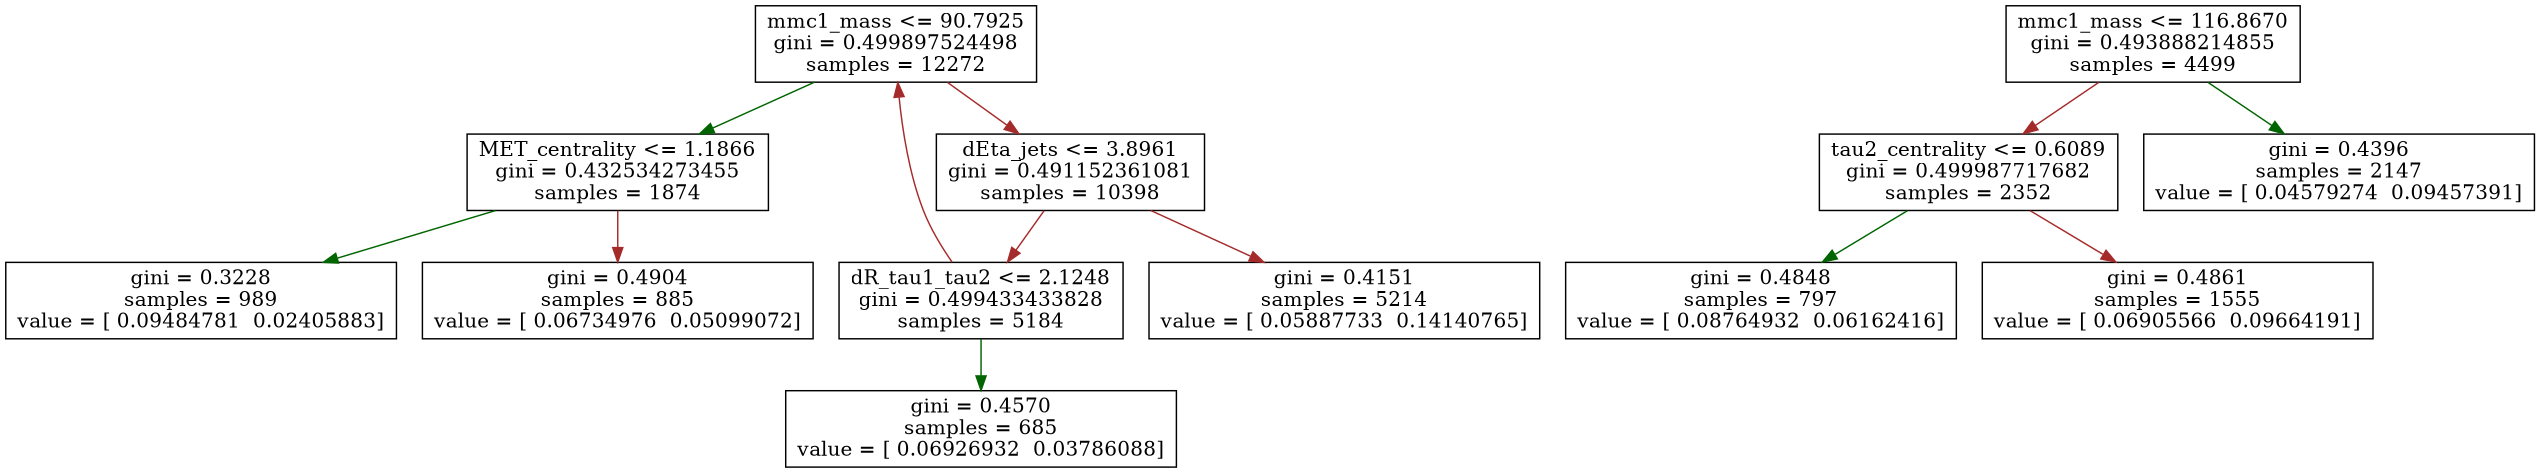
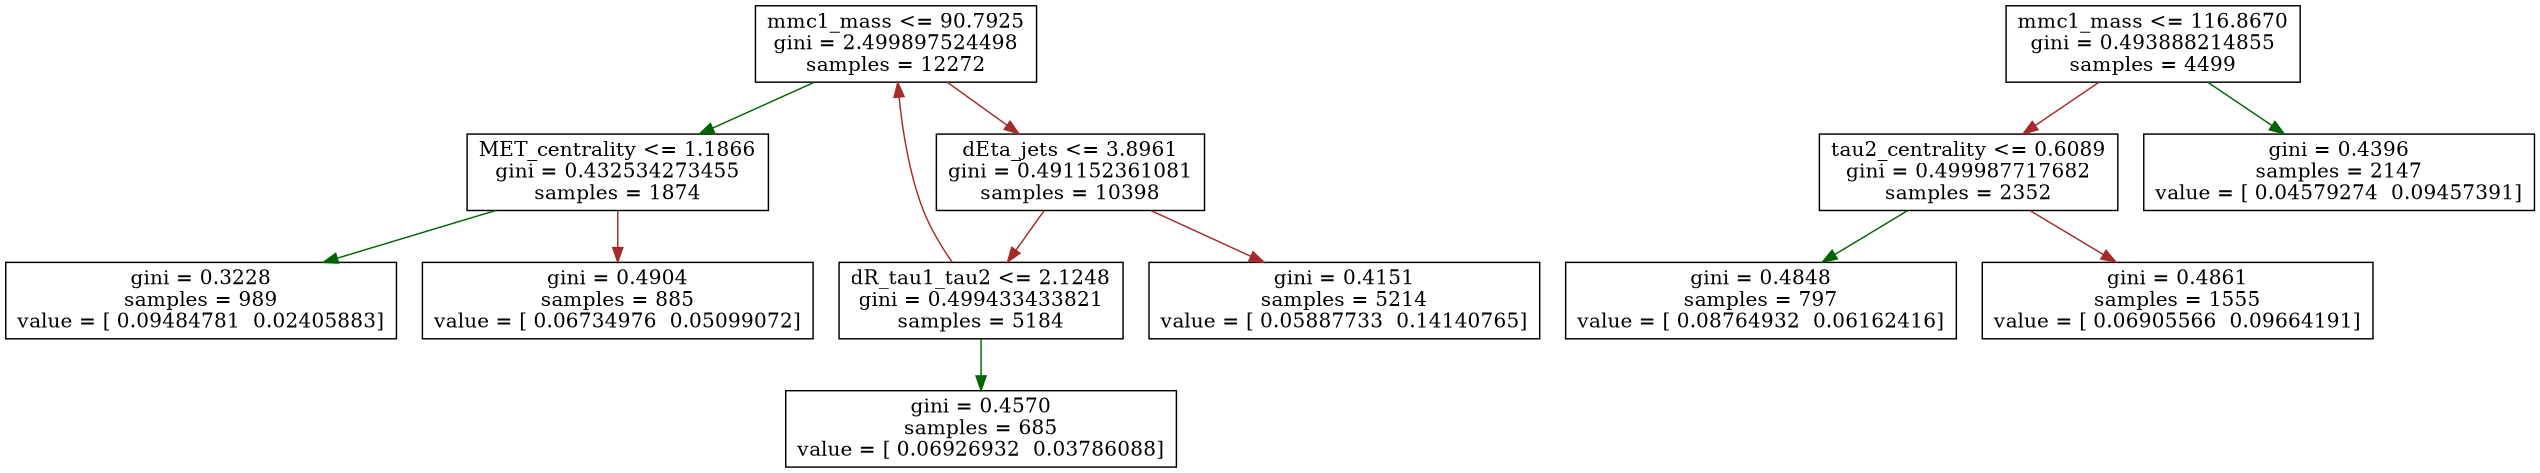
node "mmc1_mass <= 90.7925 gini = 0.499897524498 samples = 12272": label "mmc1_mass <= 90.7925 gini = 0.499897524498 samples = 12272" -> "mmc1_mass <= 90.7925 gini = 2.499897524498 samples = 12272"
node "dR_tau1_tau2 <= 2.1248 gini = 0.499433433828 samples = 5184": label "dR_tau1_tau2 <= 2.1248 gini = 0.499433433828 samples = 5184" -> "dR_tau1_tau2 <= 2.1248 gini = 0.499433433821 samples = 5184"
